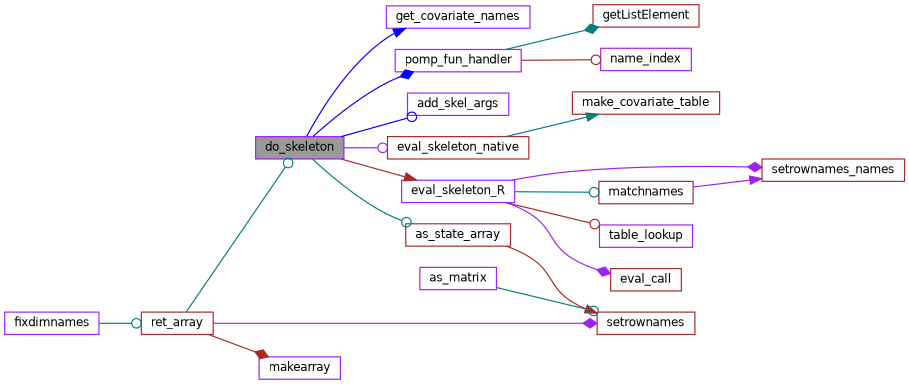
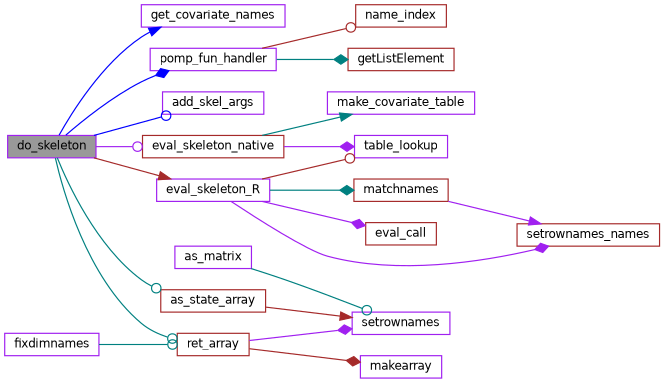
node "name_index": color purple -> brown
node "make_covariate_table": color brown -> purple
edge "eval_skeleton_native" -> "table_lookup": added
edge "eval_skeleton_R" -> "matchnames": arrowhead odot -> diamond
edge "ret_array" -> "do_skeleton": reversed
node "setrownames": color brown -> purple
